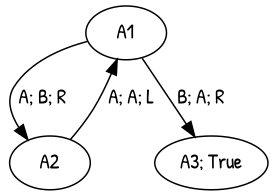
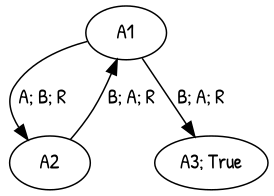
edge "A2" -> "A1": label " A; A; L" -> " B; A; R"
